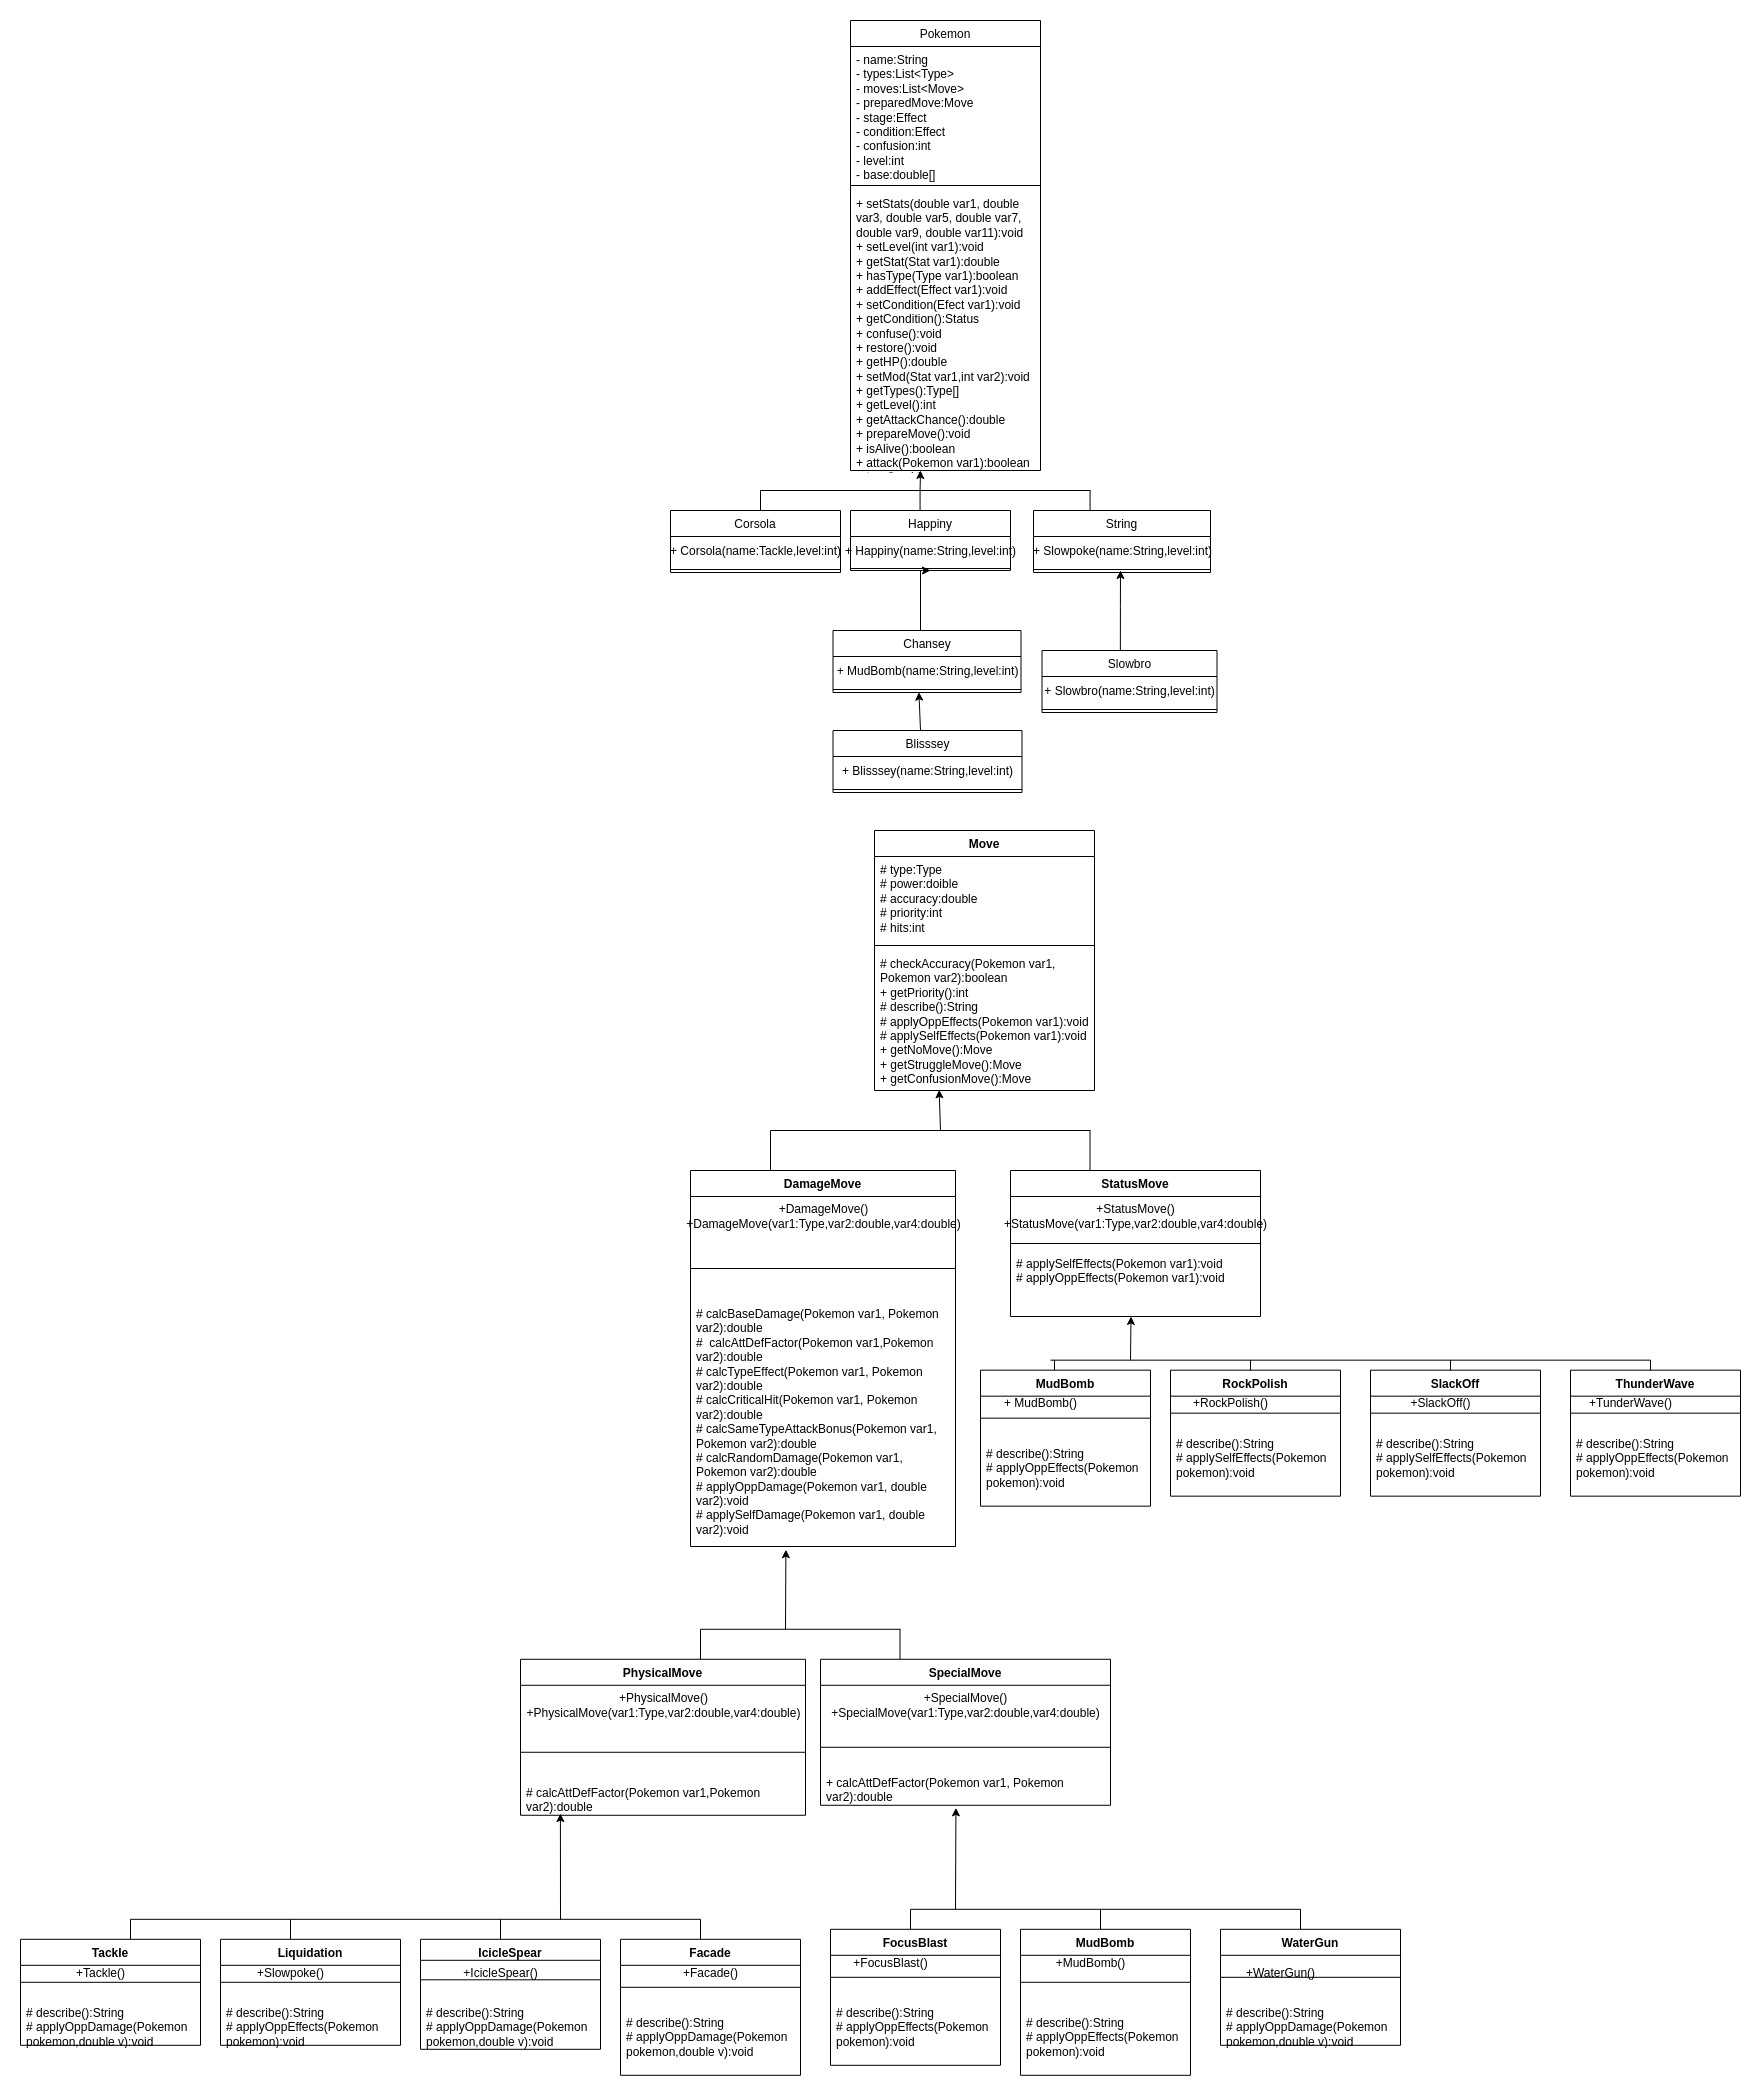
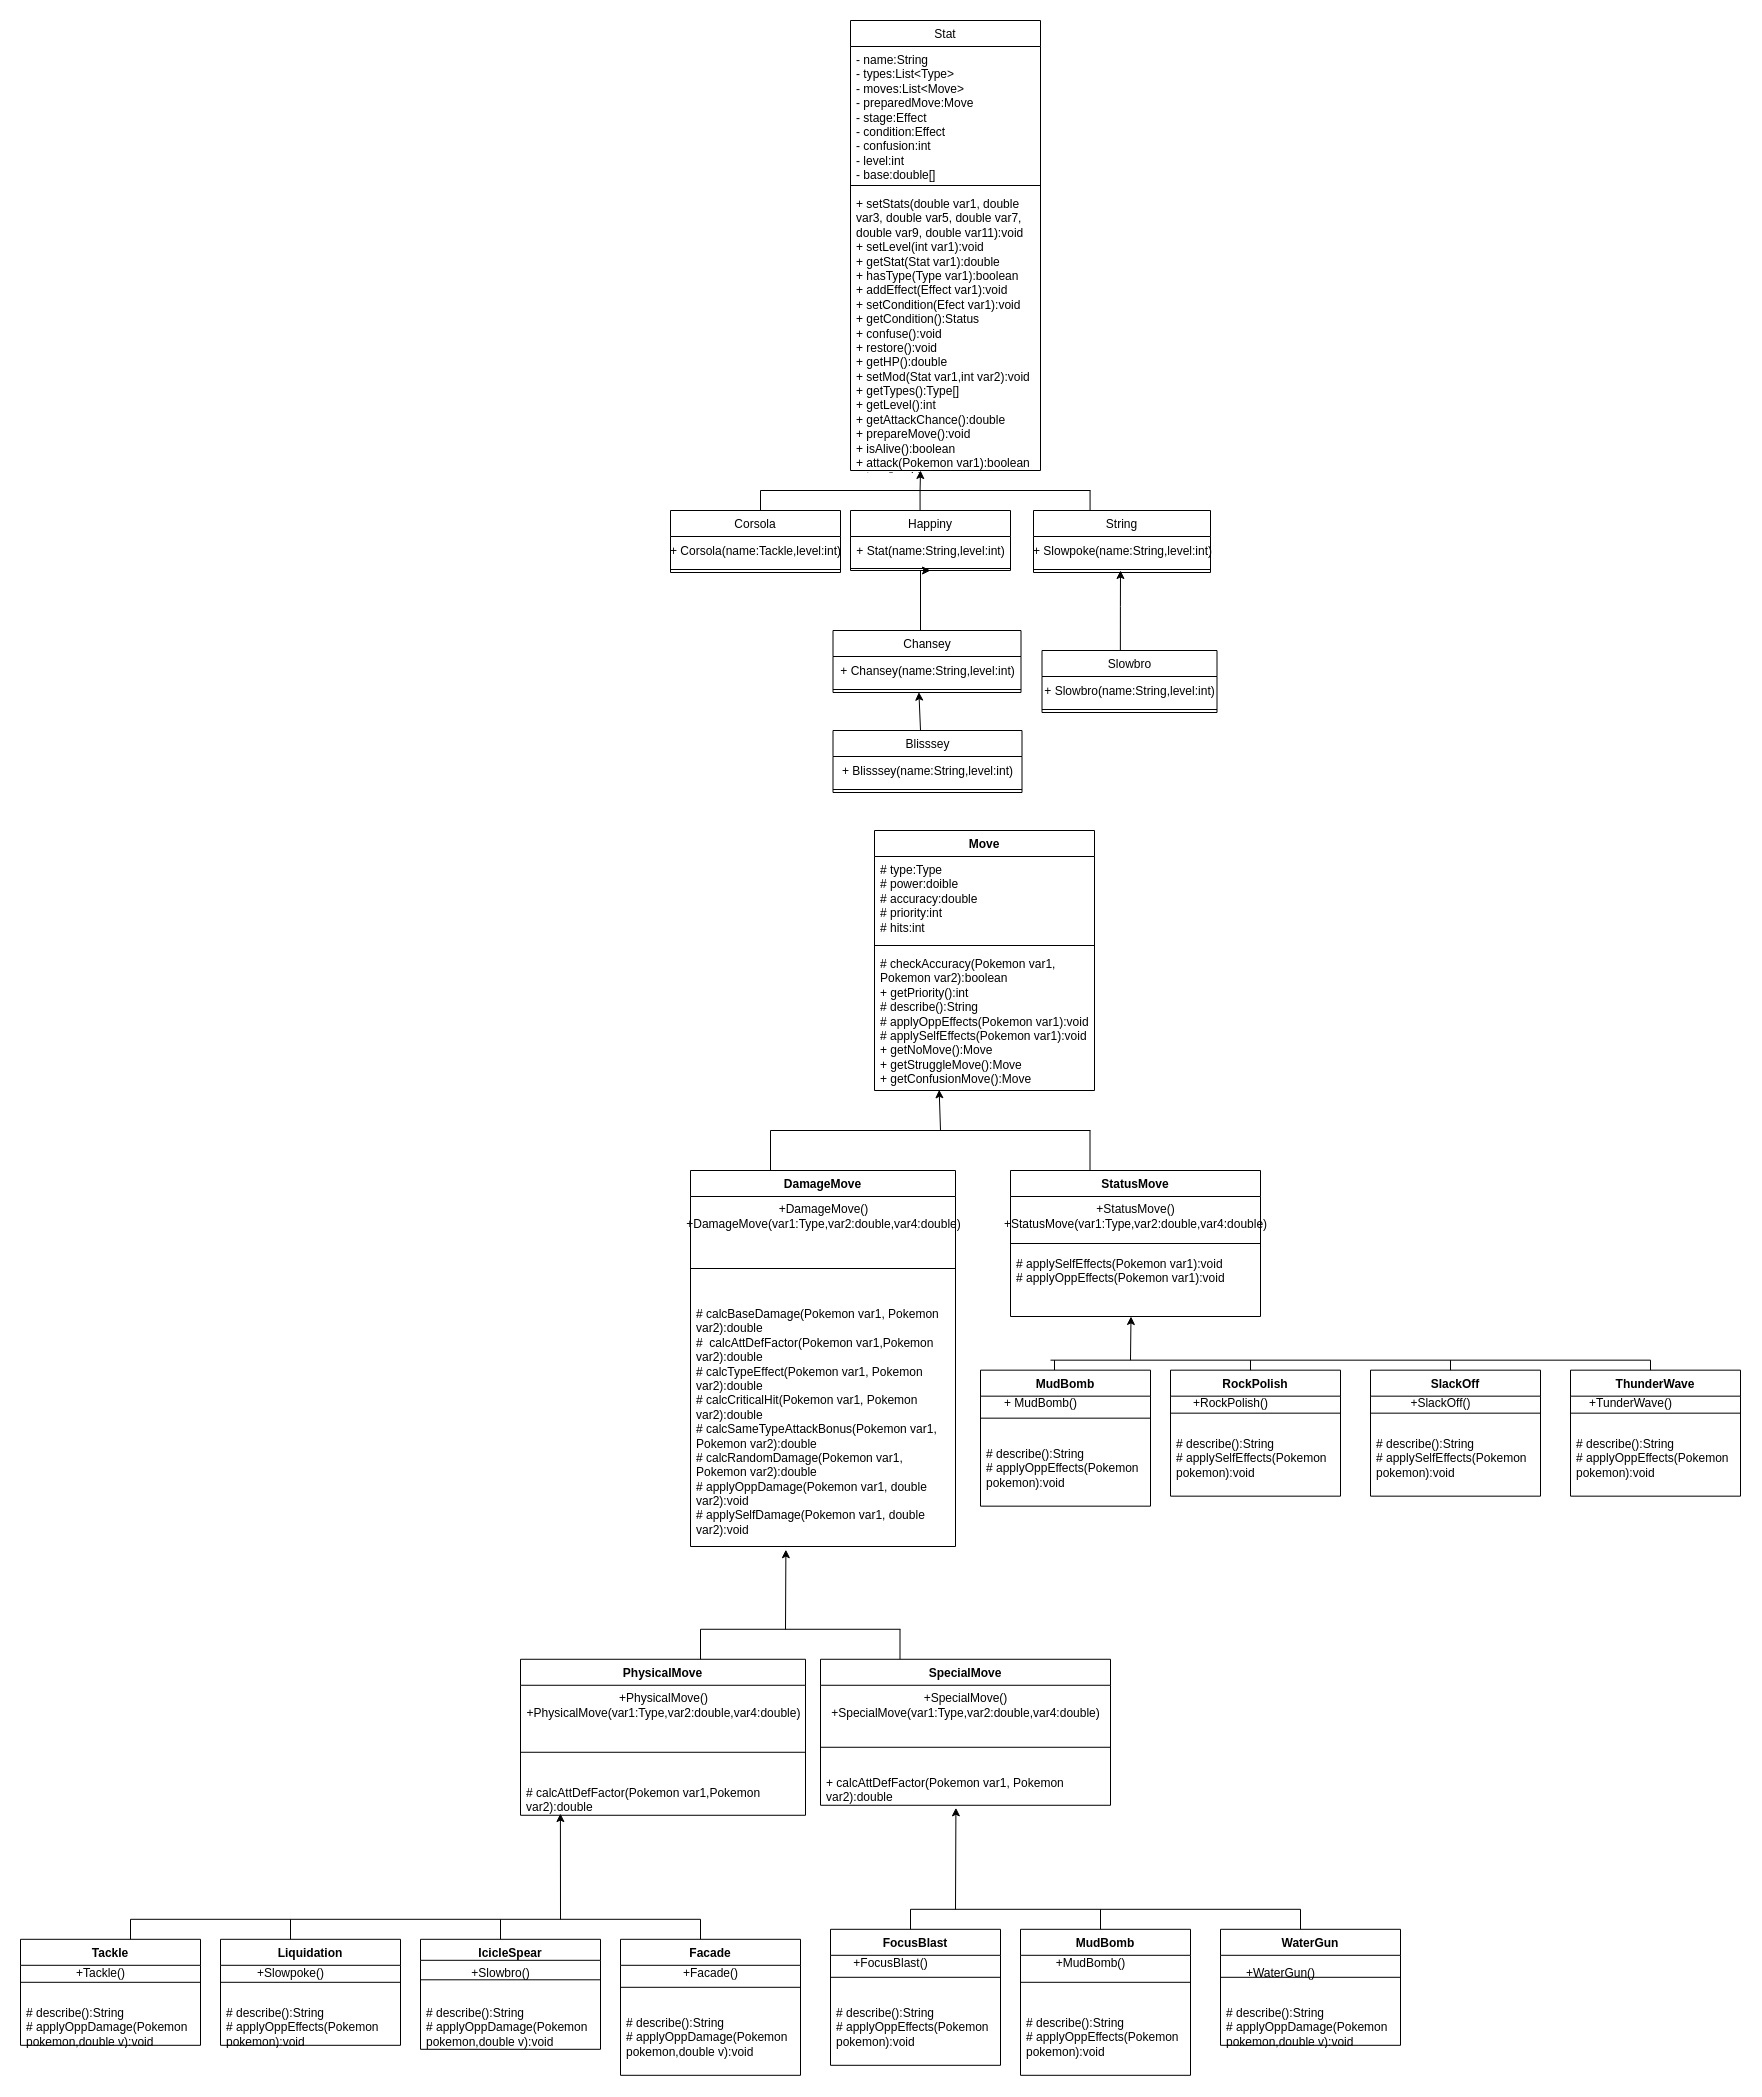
node "Pokemon": label "Pokemon" -> "Stat"
node "+ Happiny(name:String,level:int)": label "+ Happiny(name:String,level:int)" -> "+ Stat(name:String,level:int)"
node "+ MudBomb(name:String,level:int)": label "+ MudBomb(name:String,level:int)" -> "+ Chansey(name:String,level:int)"
node "+IcicleSpear()": label "+IcicleSpear()" -> "+Slowbro()"
